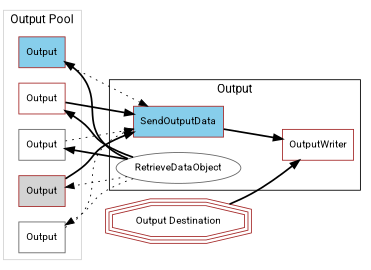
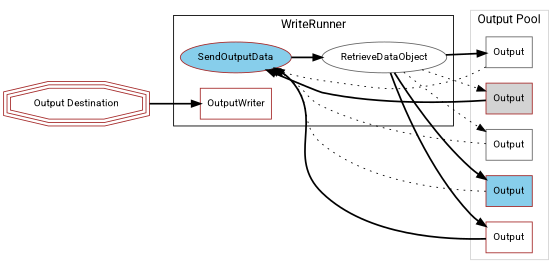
cluster "Output": label "Output" -> "WriteRunner"
node "SendOutputData": shape box -> ellipse
edge "SendOutputData" -> "OutputWriter": now "SendOutputData" -> "RetrieveDataObject"
